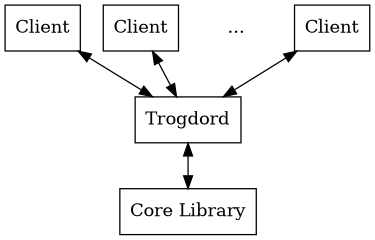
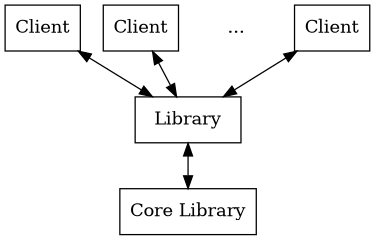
node "Trogdord": label "Trogdord" -> "Library"
